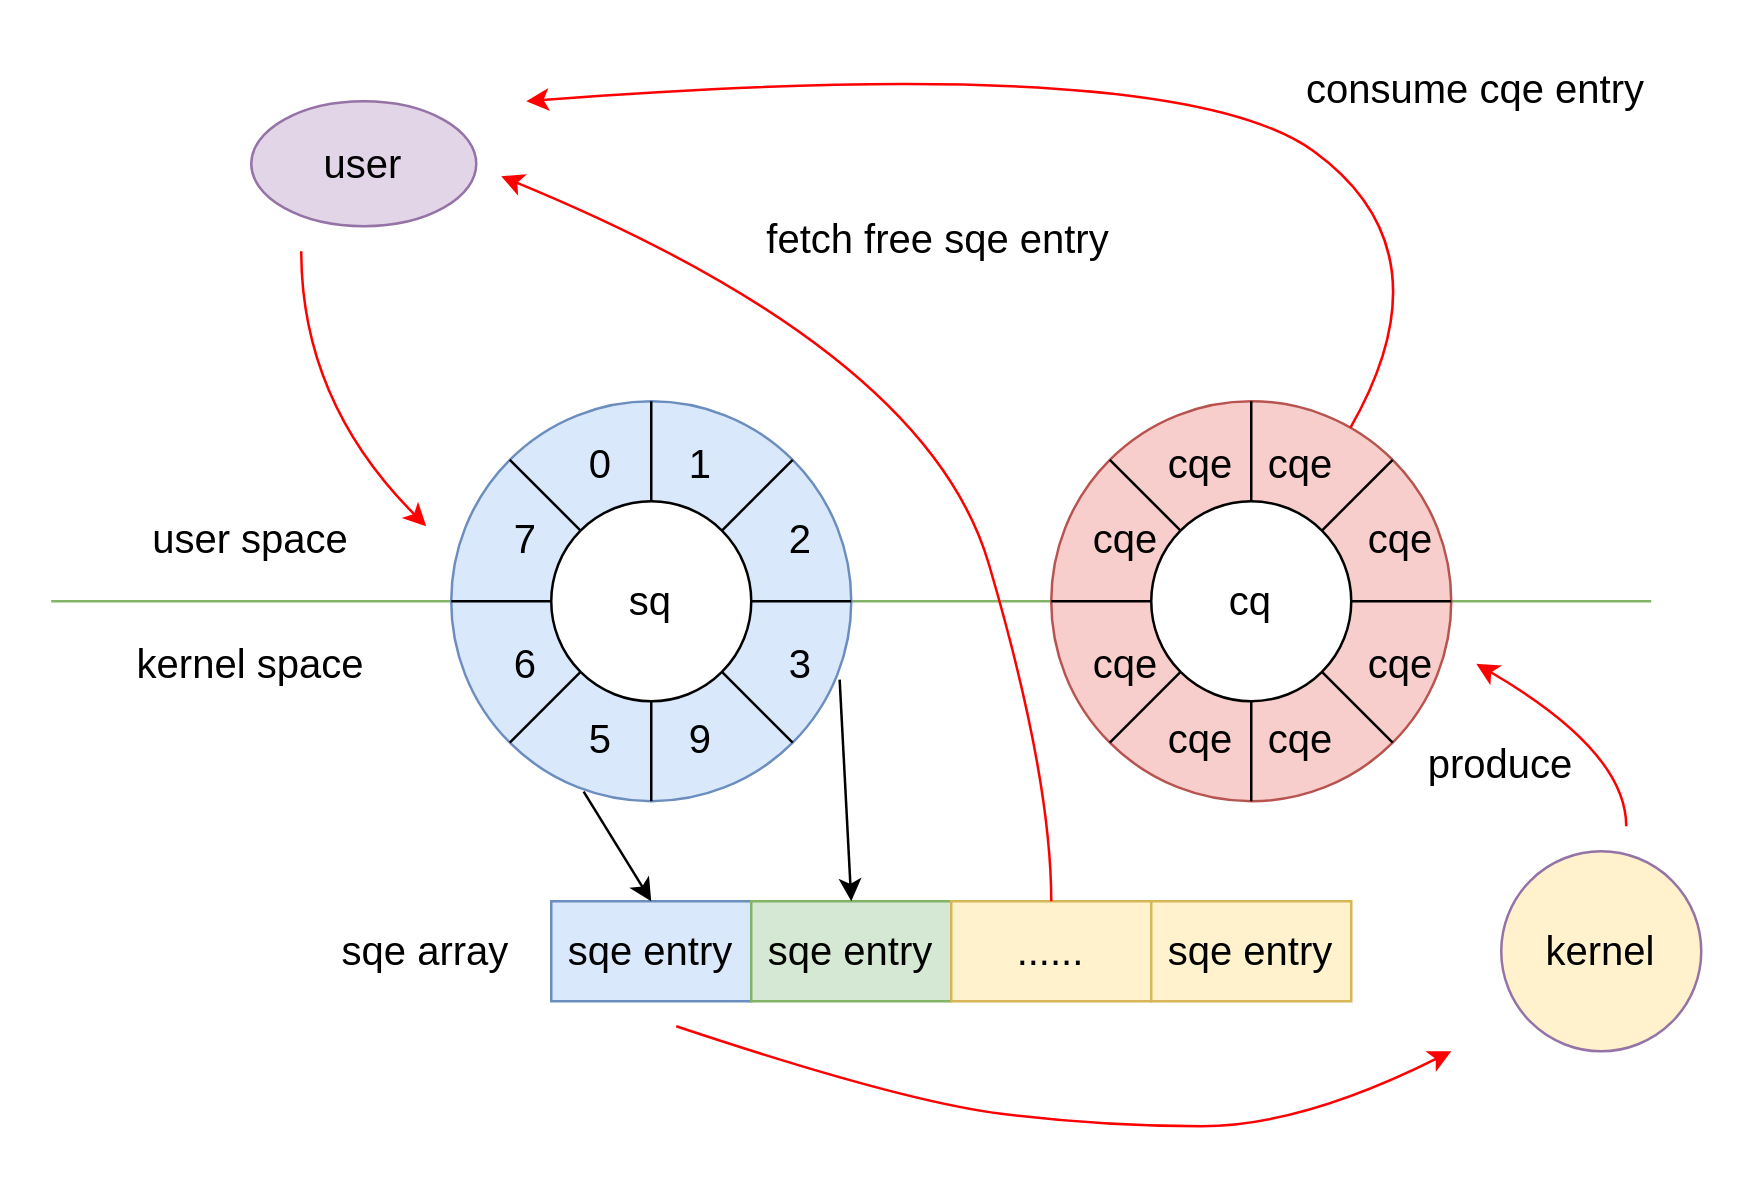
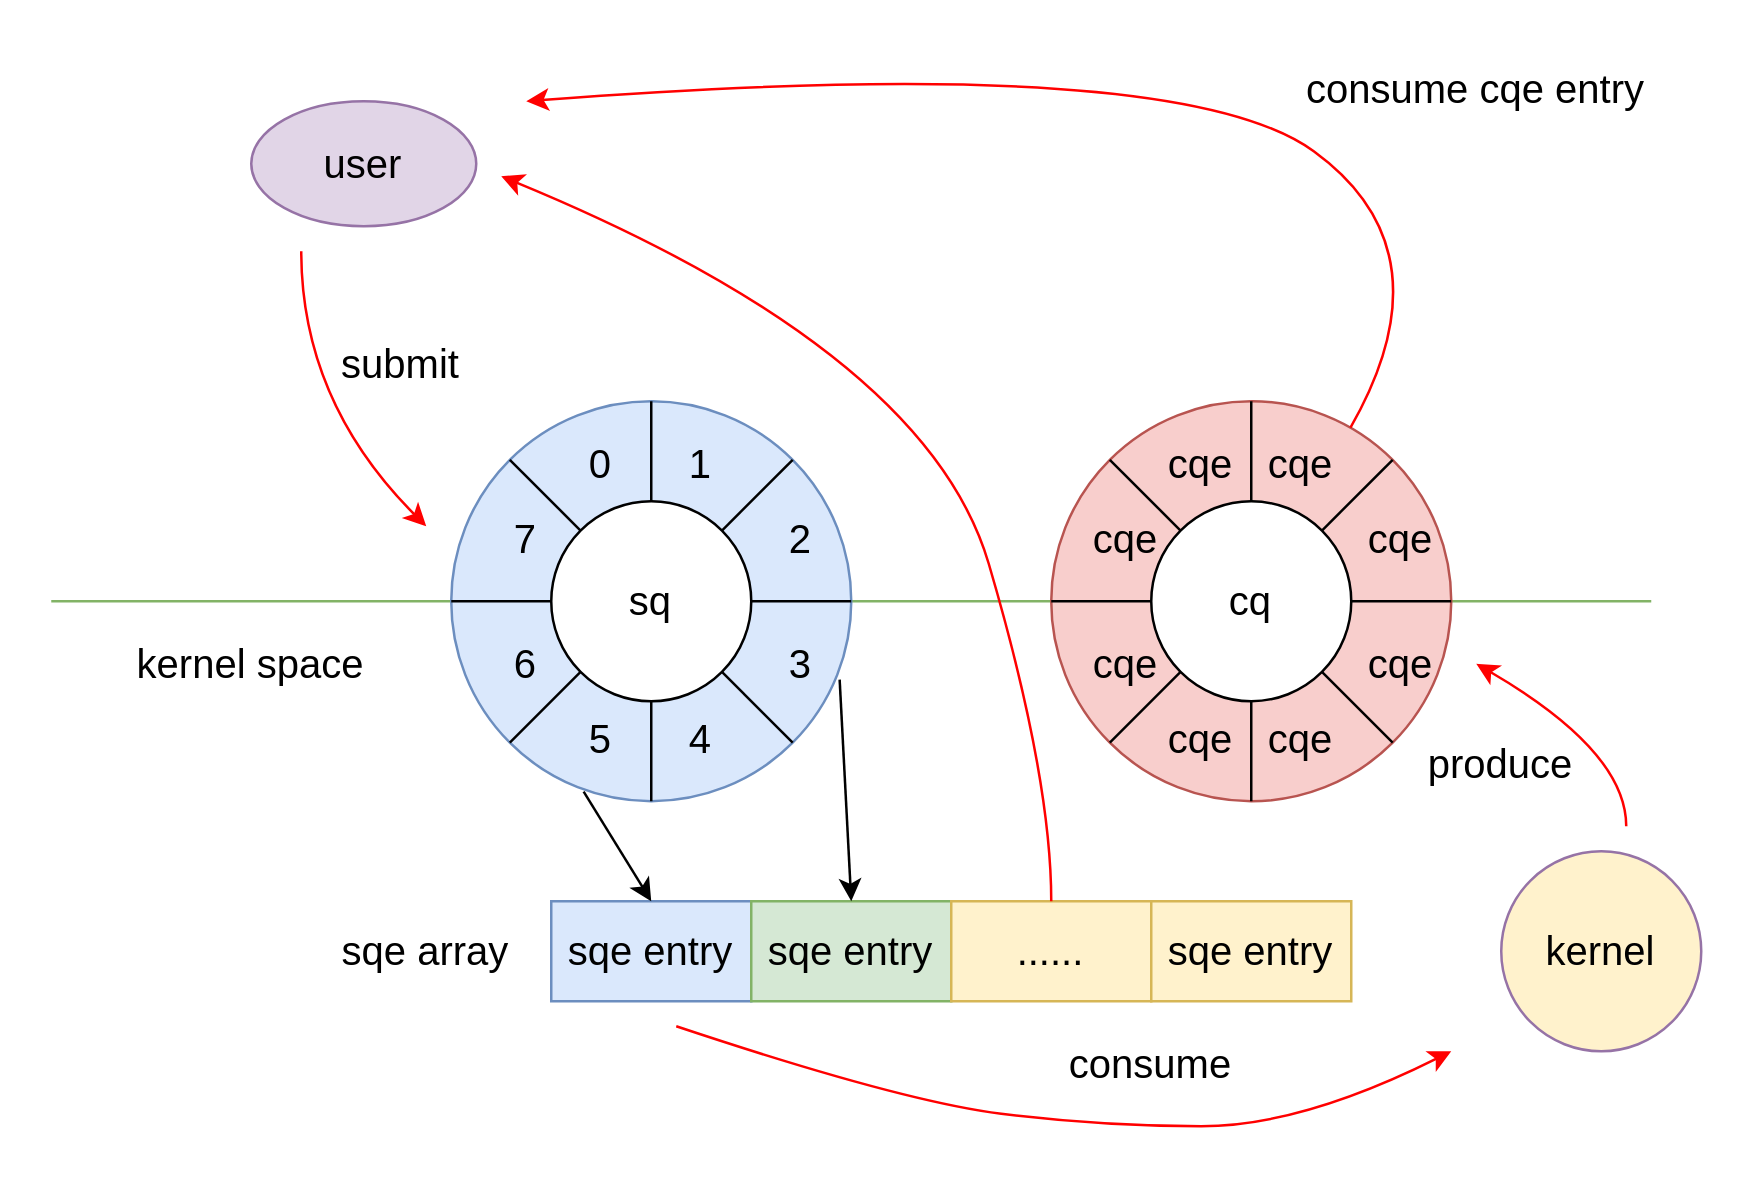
node "fetch free sqe entry": removed
node "submit": added
node "user space": removed
node "9": label "9" -> "4"
node "consume": added
